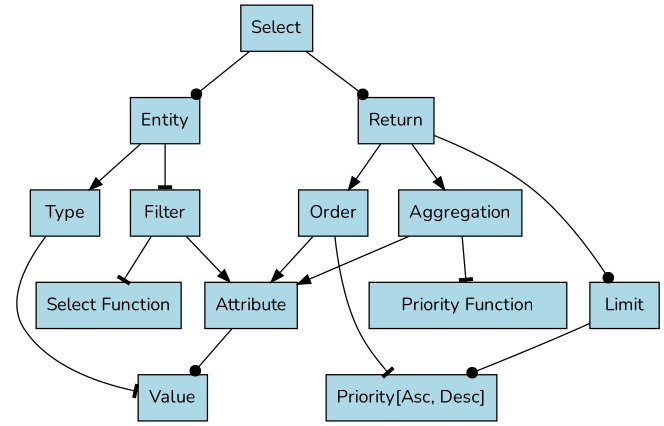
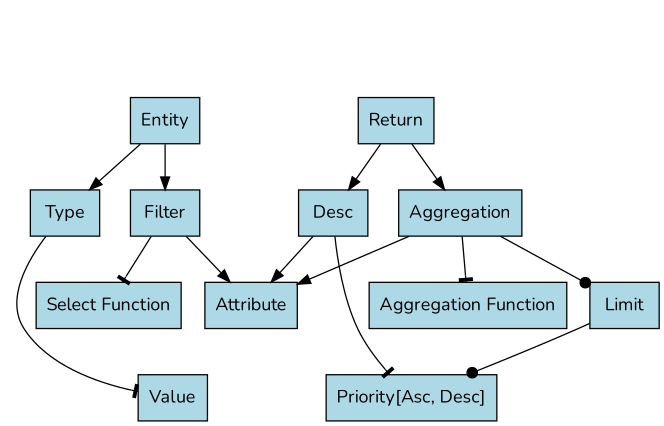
node "Select": removed
edge "Entity" -> "Filter": arrowhead tee -> normal
edge "Return" -> "Limit": now "Aggregation" -> "Limit"
node "Order": label "Order" -> "Desc"
node "Priority Function": label "Priority Function" -> "Aggregation Function"
edge "Attribute" -> "Value": removed
